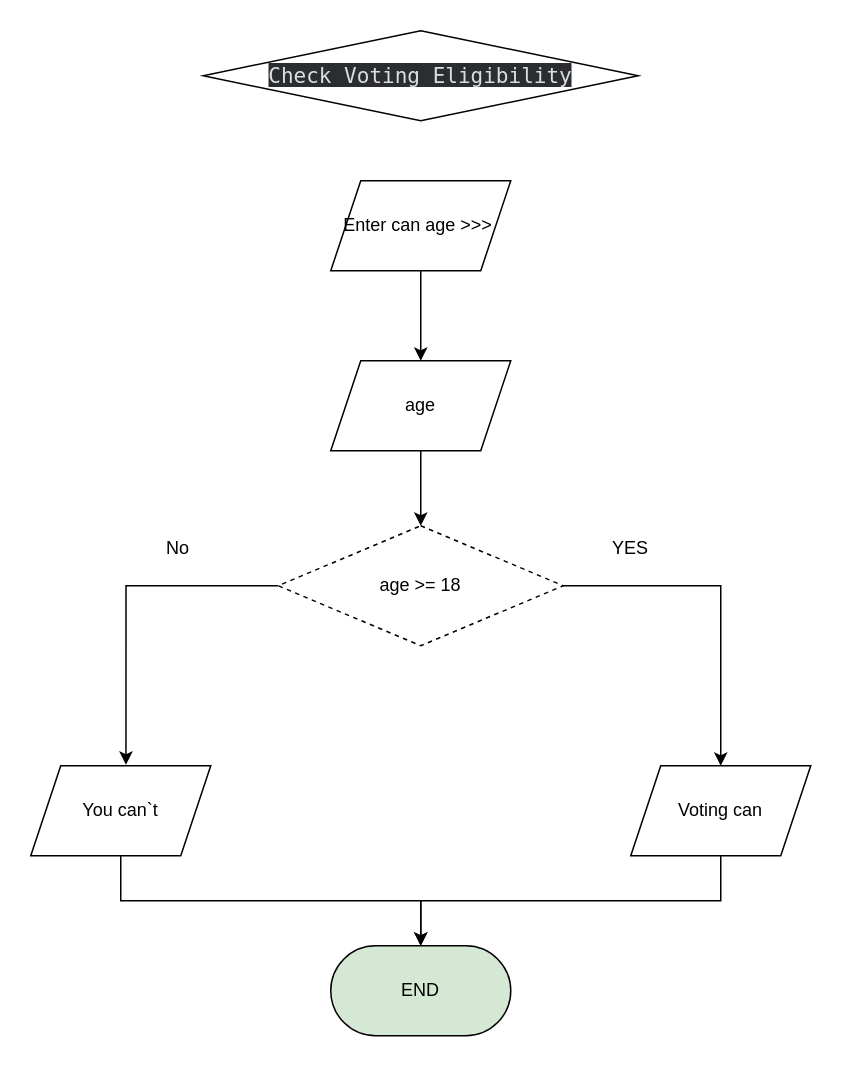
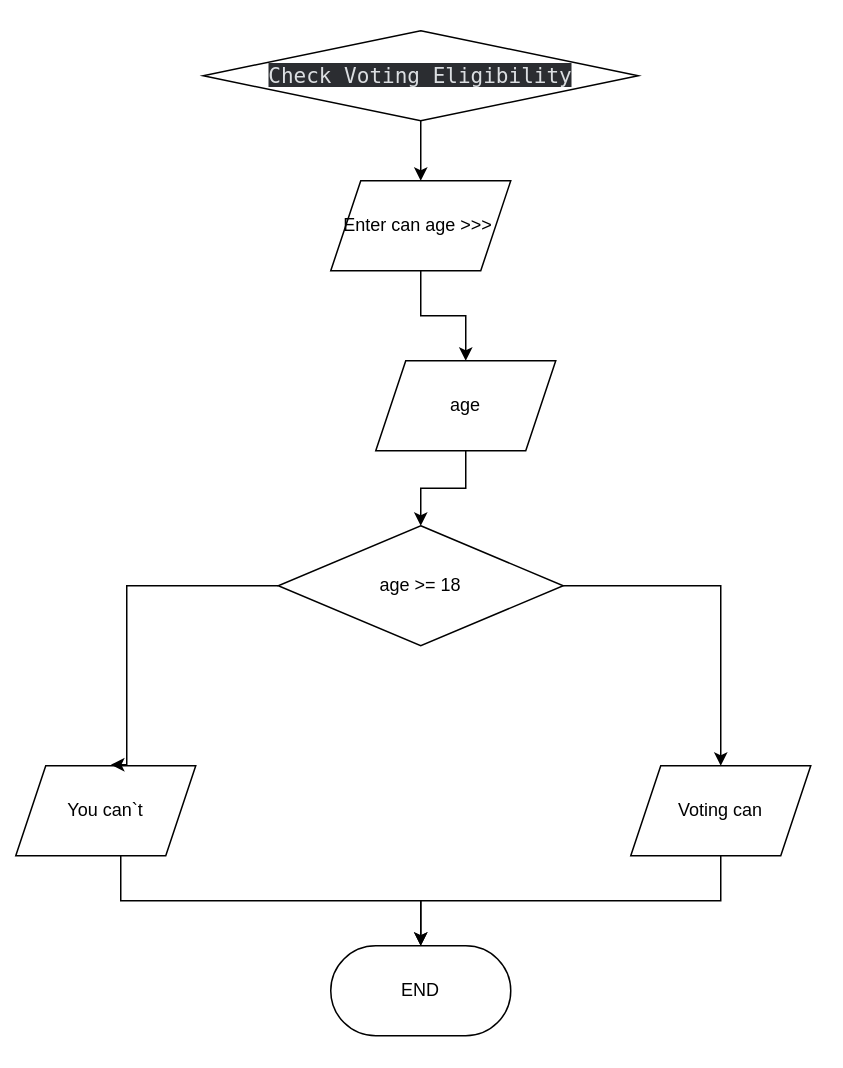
edge "Check Voting Eligibility" -> "Enter can age >>>": added
node "age": moved (421, 406) -> (466, 406)
node "No": removed
node "YES": removed
node "age >= 18": style dashed -> solid
node "You can`t": moved (121, 811) -> (106, 811)
node "END": fillcolor #d5e8d4 -> #ffffff
